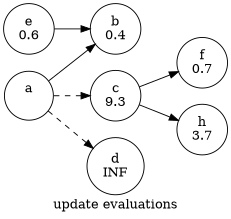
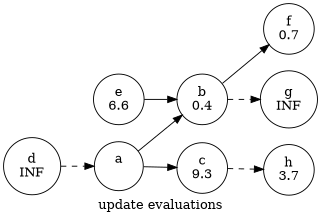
node "e 0.6": label "e 0.6" -> "e 6.6"
edge "c 9.3" -> "f 0.7": now "b 0.4" -> "f 0.7"
edge "a" -> "c 9.3": style dashed -> solid
node "g INF": added
edge "c 9.3" -> "h 3.7": style solid -> dashed
edge "a" -> "d INF": reversed
